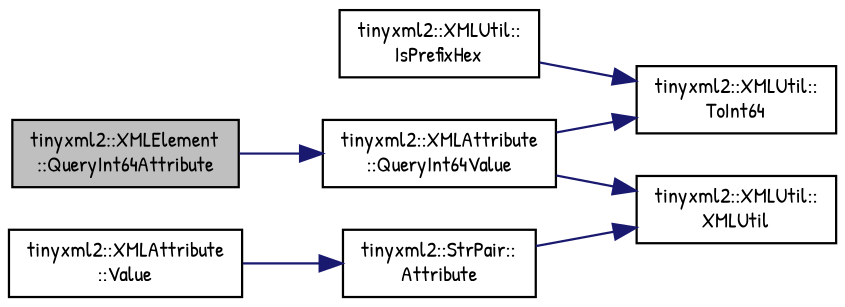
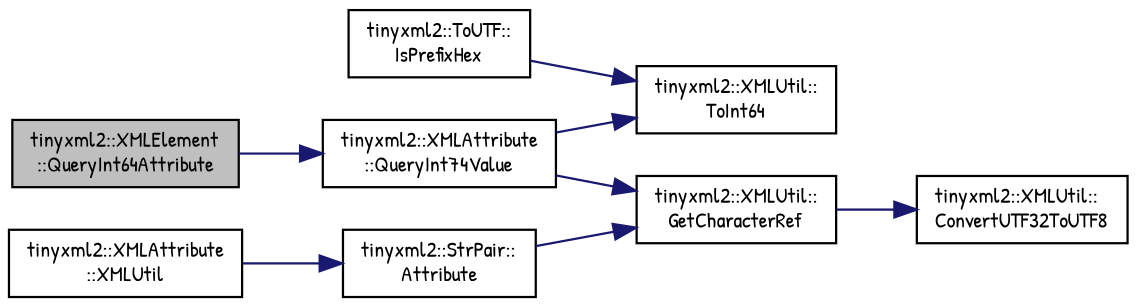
node "tinyxml2::XMLUtil:: IsPrefixHex": label "tinyxml2::XMLUtil:: IsPrefixHex" -> "tinyxml2::ToUTF:: IsPrefixHex"
node "tinyxml2::XMLAttribute ::QueryInt64Value": label "tinyxml2::XMLAttribute ::QueryInt64Value" -> "tinyxml2::XMLAttribute ::QueryInt74Value"
node "tinyxml2::XMLUtil:: XMLUtil": label "tinyxml2::XMLUtil:: XMLUtil" -> "tinyxml2::XMLUtil:: GetCharacterRef"
node "tinyxml2::XMLUtil:: ConvertUTF32ToUTF8": added
node "tinyxml2::XMLAttribute ::Value": label "tinyxml2::XMLAttribute ::Value" -> "tinyxml2::XMLAttribute ::XMLUtil"
